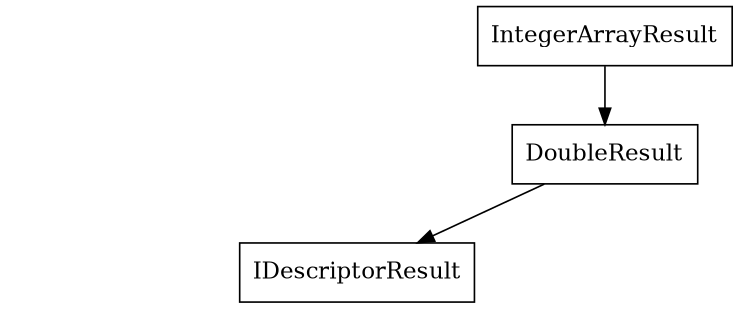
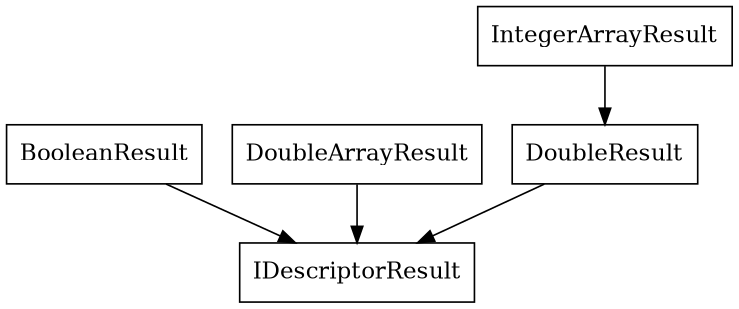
node "BooleanResult": added
node "DoubleArrayResult": added
